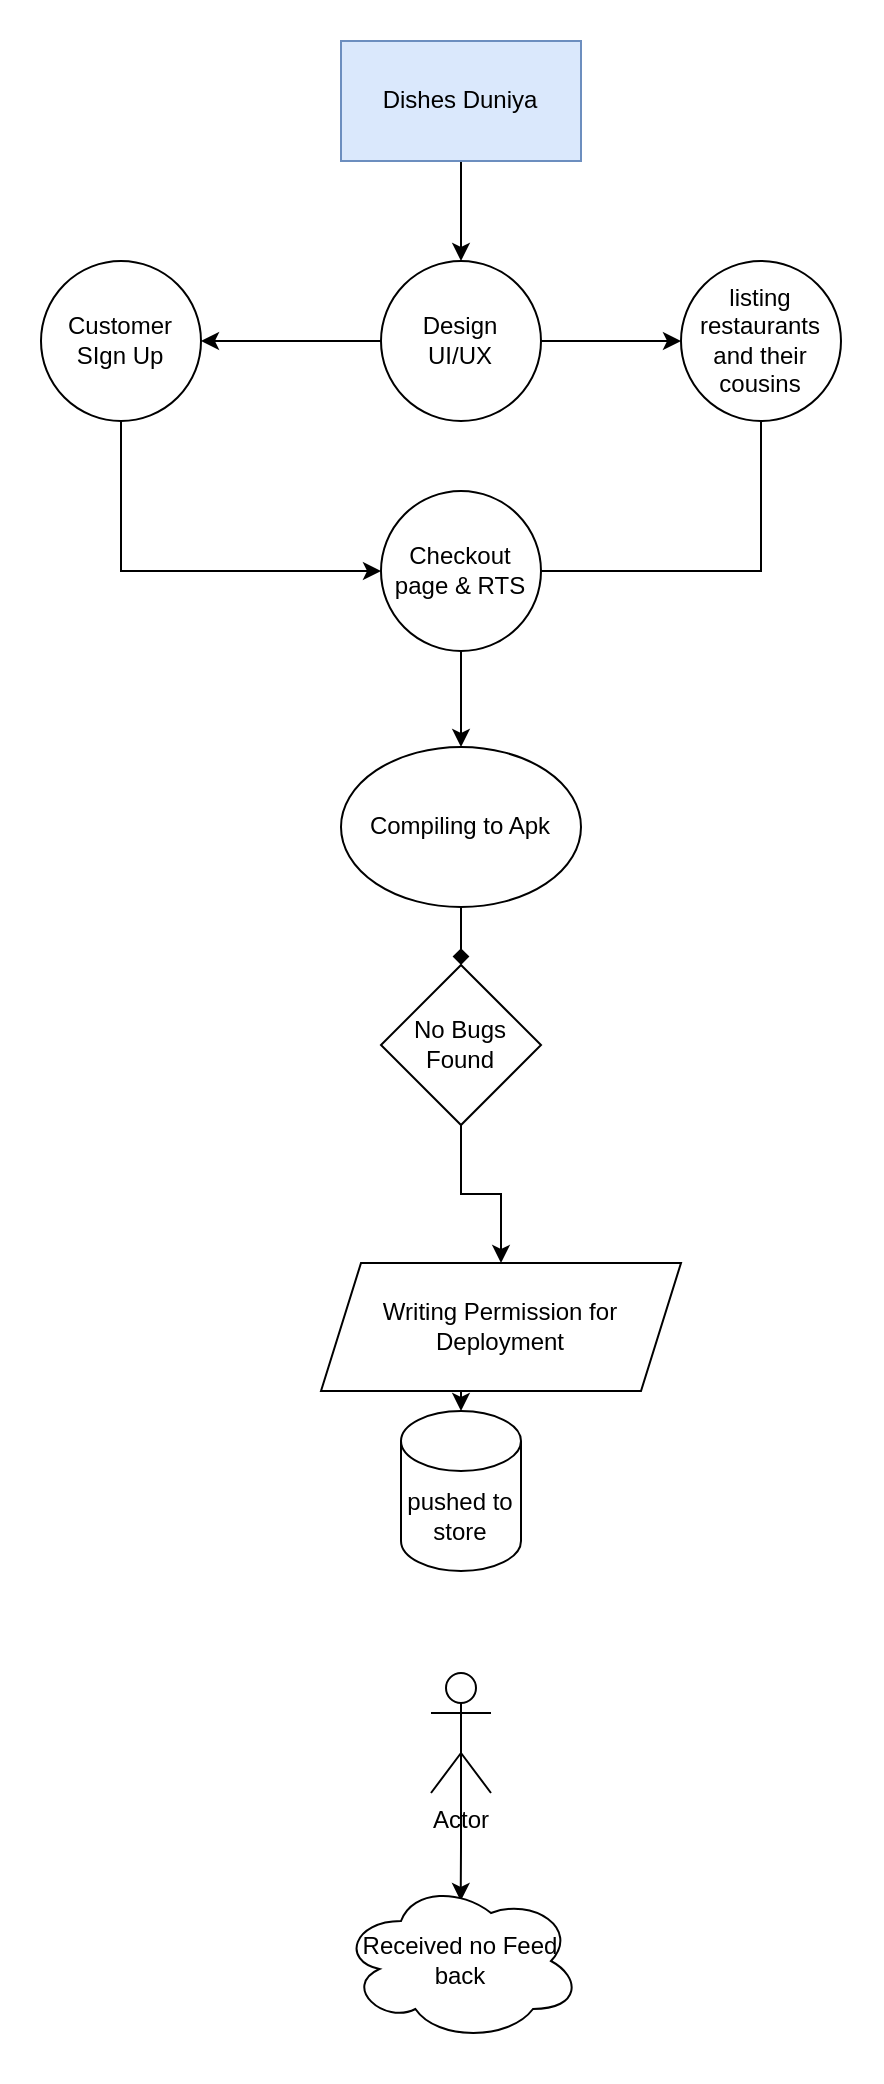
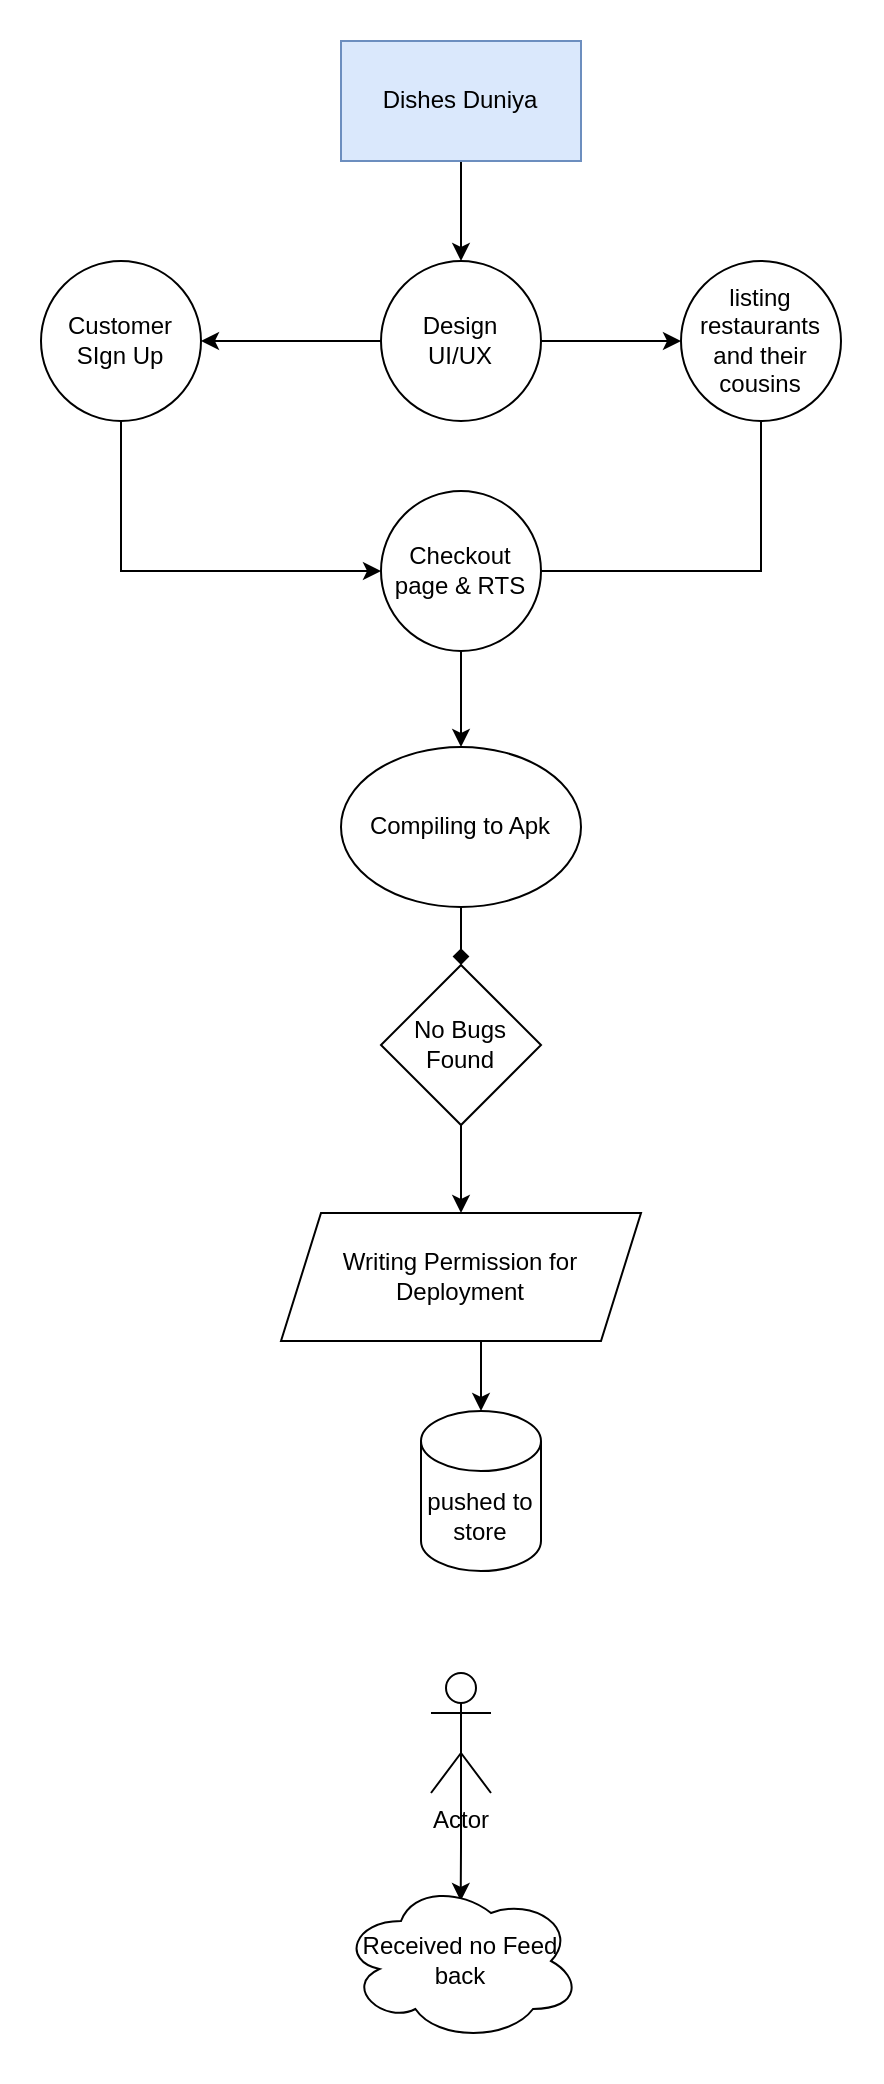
node "Writing Permission for Deployment": moved (501, 1327) -> (461, 1277)
node "pushed to store": moved (461, 1491) -> (481, 1491)
